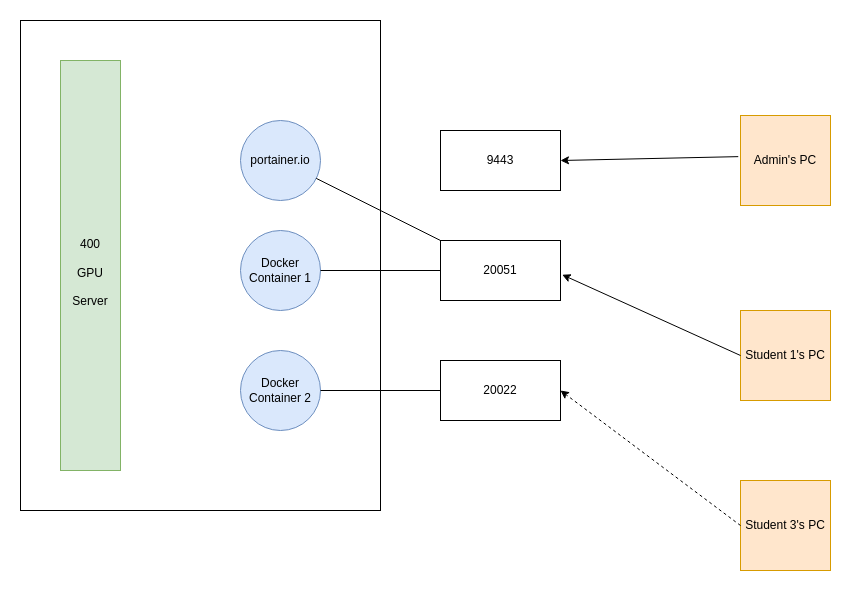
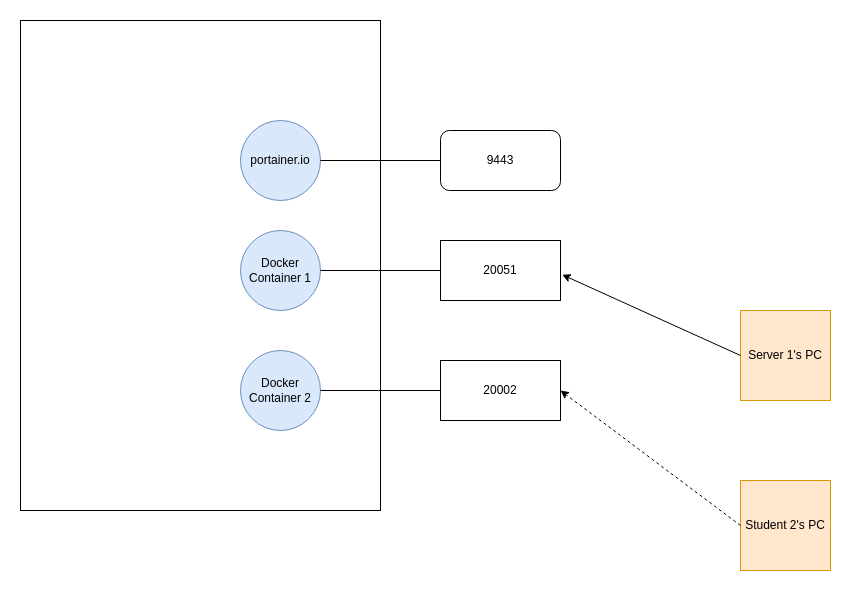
edge "Admin's PC" -> "9443": removed
node "9443": shape rectangle -> rounded rectangle
node "Admin's PC": removed
edge "portainer.io" -- "20051": now "portainer.io" -- "9443"
node "400 GPU Server": removed
node "Student 1's PC": label "Student 1's PC" -> "Server 1's PC"
node "20022": label "20022" -> "20002"
node "Student 3's PC": label "Student 3's PC" -> "Student 2's PC"
